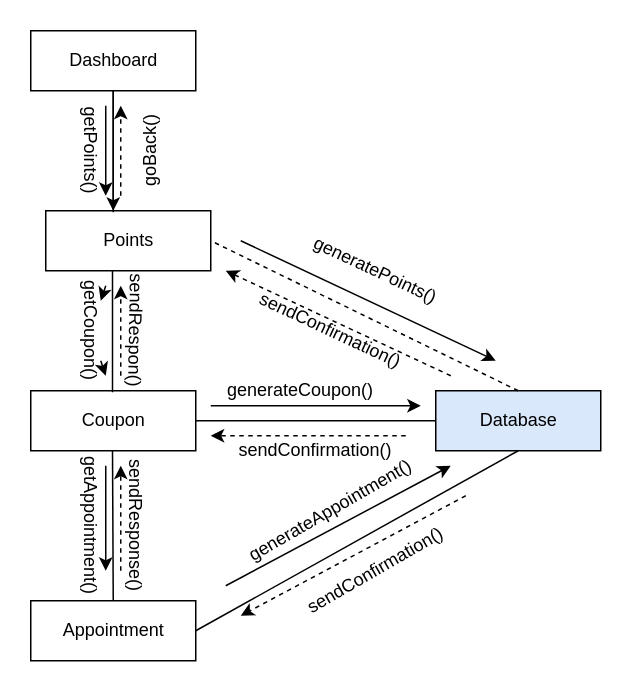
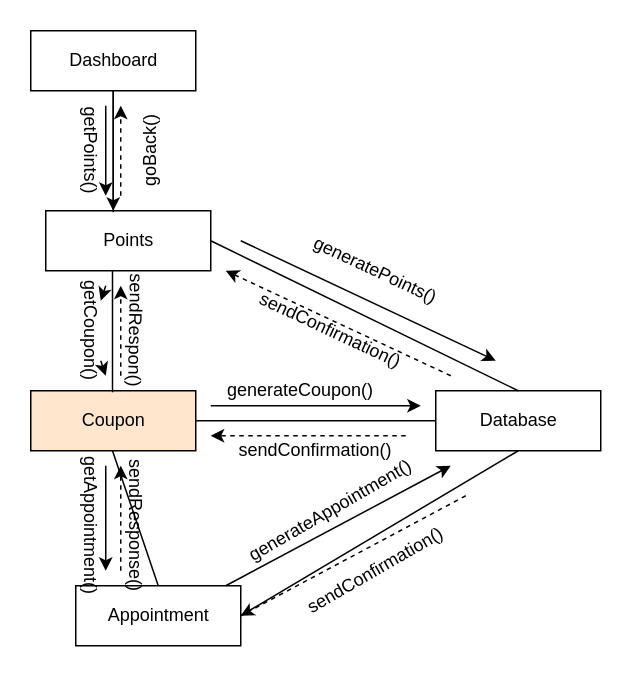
edge "Points" -- "Database": style dashed -> solid
node "Coupon": fillcolor #ffffff -> #ffe6cc
node "Database": fillcolor #dae8fc -> #ffffff
node "Appointment": moved (113, 631) -> (158, 616)
